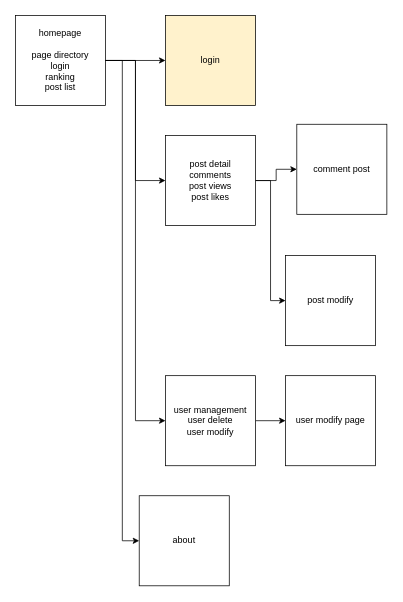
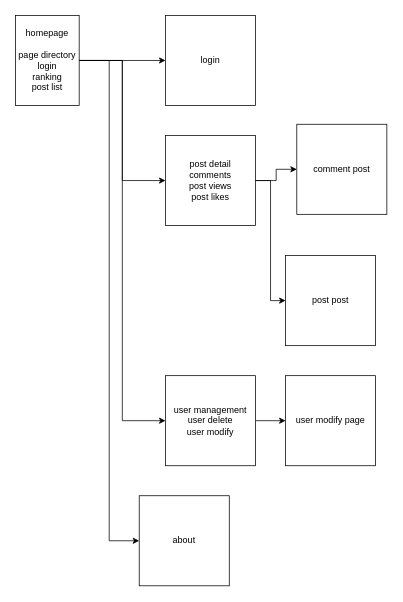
node "homepage page directory login ranking post list": size 90x90 -> 64x90
node "login": fillcolor #fff2cc -> #ffffff
node "post modify": label "post modify" -> "post post"
